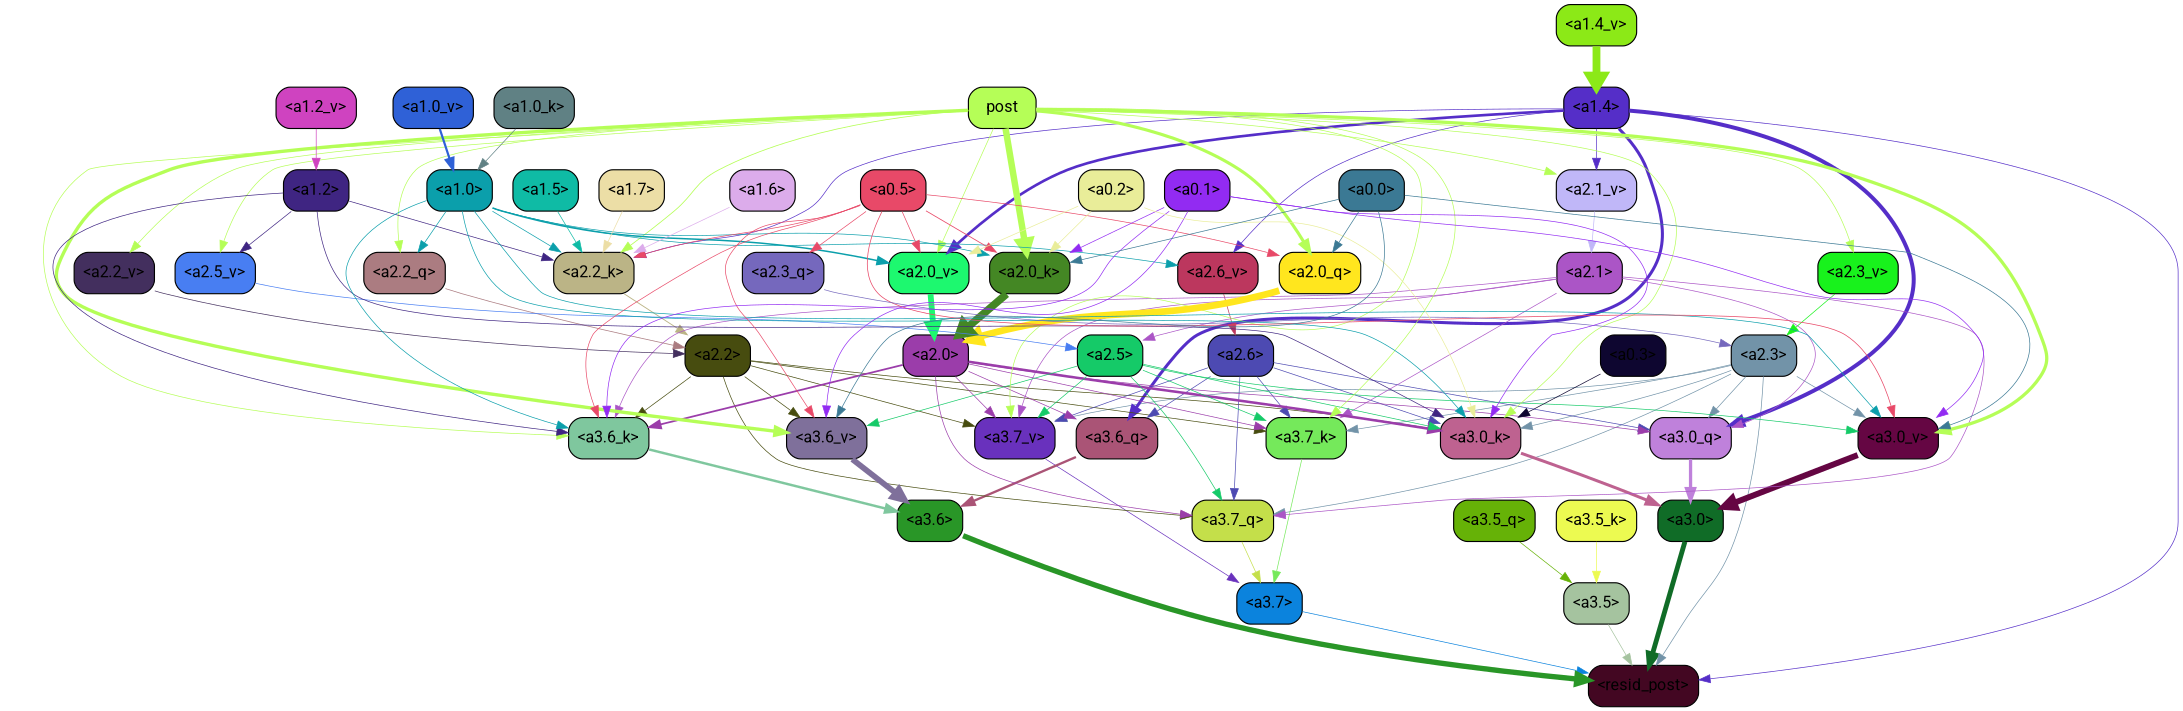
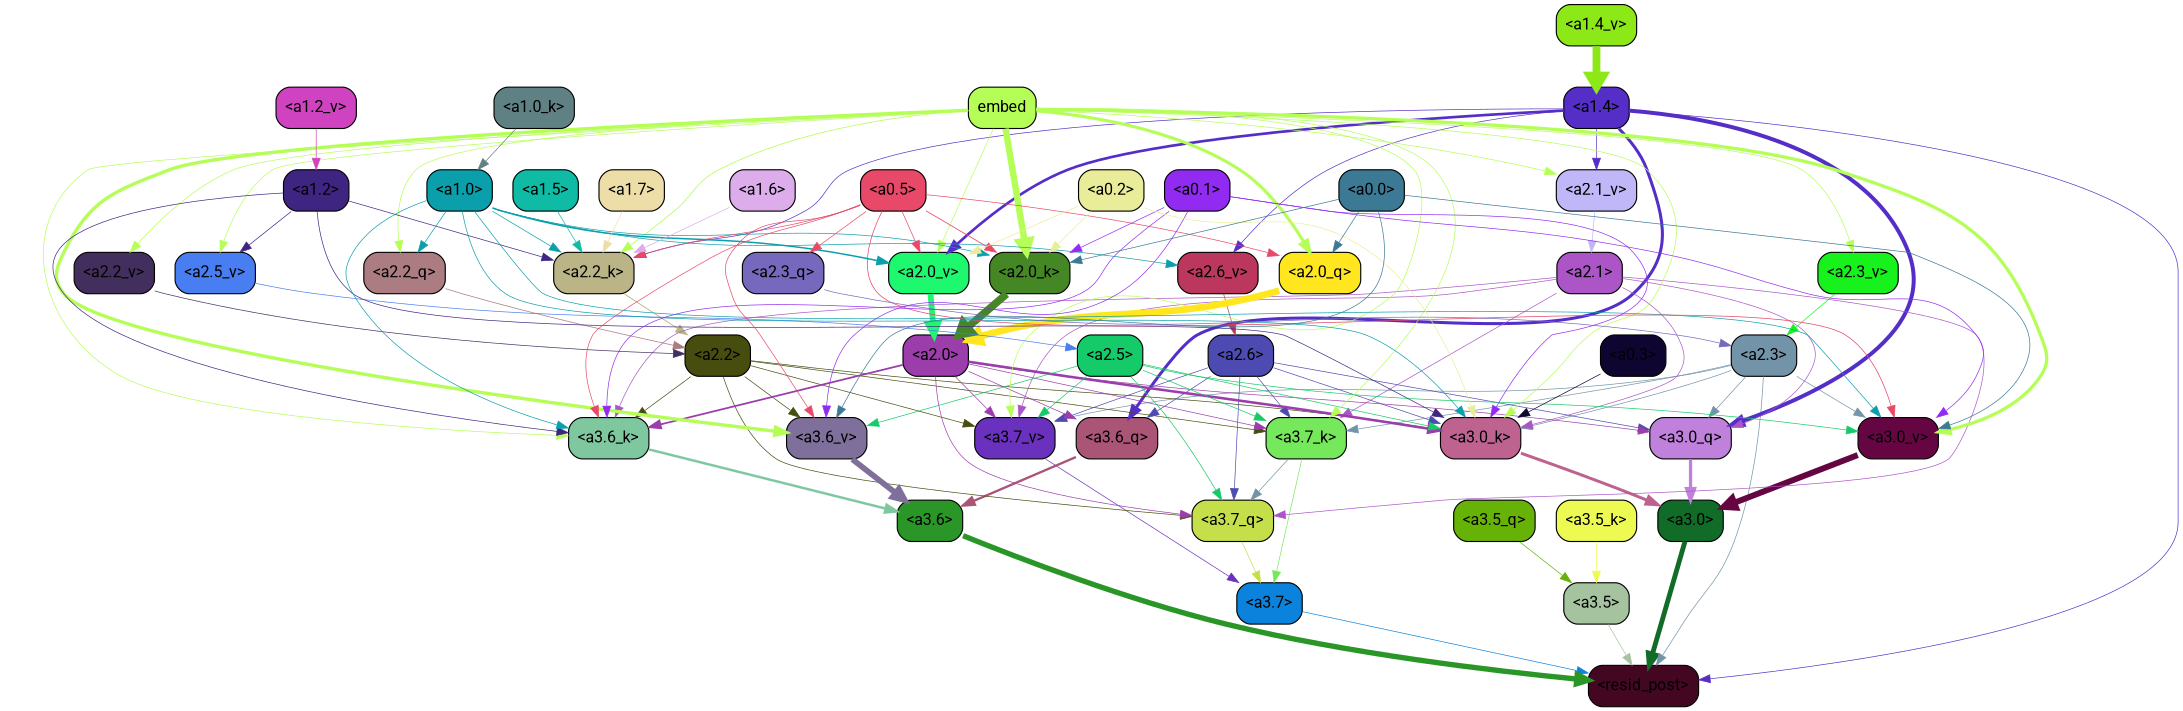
node "<a1.0_v>": removed
node "post": label "post" -> "embed"
edge "<a2.1>" -> "<a2.5>": now "<a2.1>" -> "<a3.0_k>"
edge "<a2.3>" -> "<a3.7_q>": now "<a3.7_k>" -> "<a3.7_q>"
